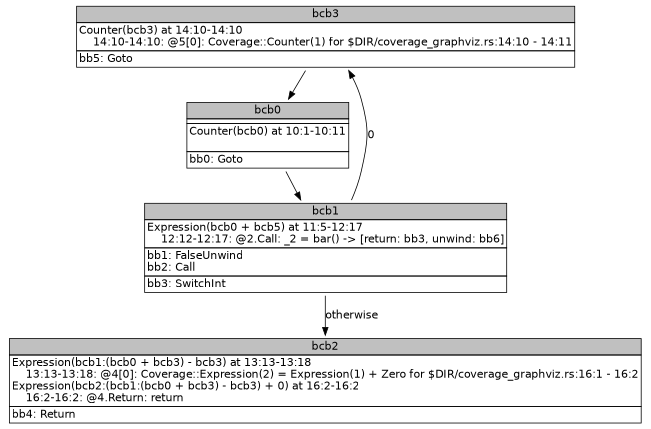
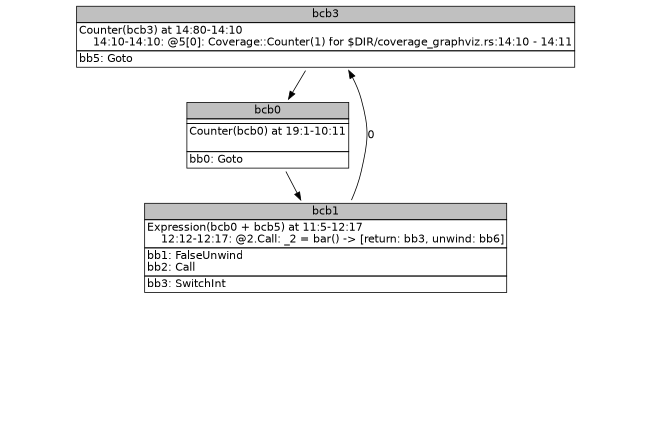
node "bcb3": text "Counter(bcb3) at 14:10-14:10" -> "Counter(bcb3) at 14:80-14:10"
node "bcb0": text "Counter(bcb0) at 10:1-10:11" -> "Counter(bcb0) at 19:1-10:11"
node "bcb2": removed
